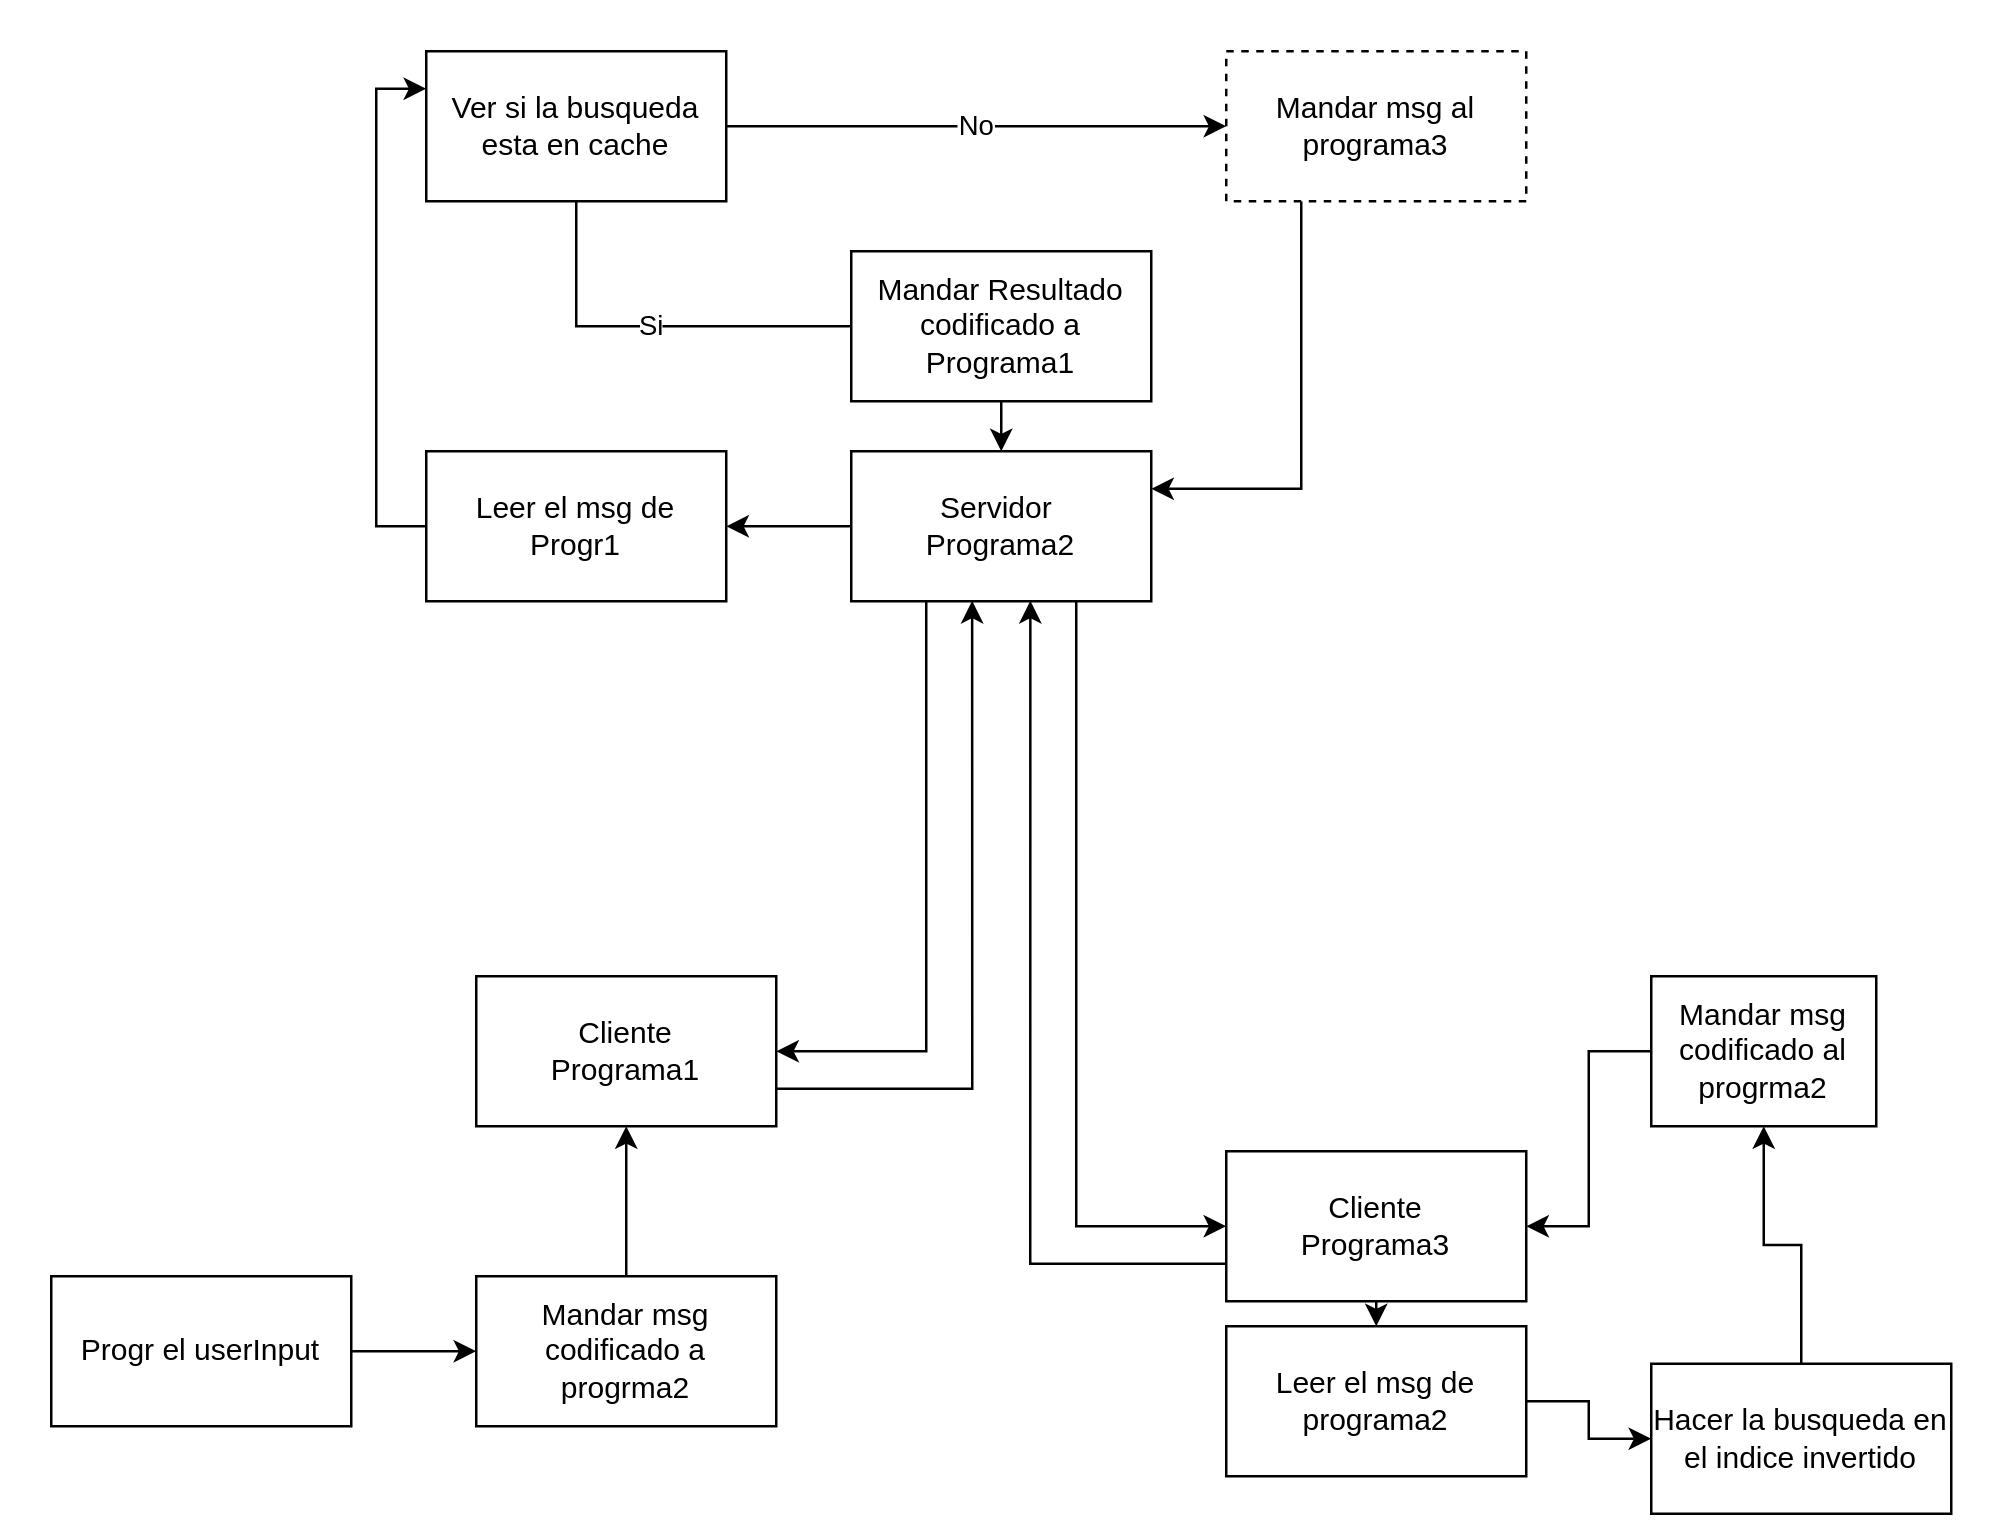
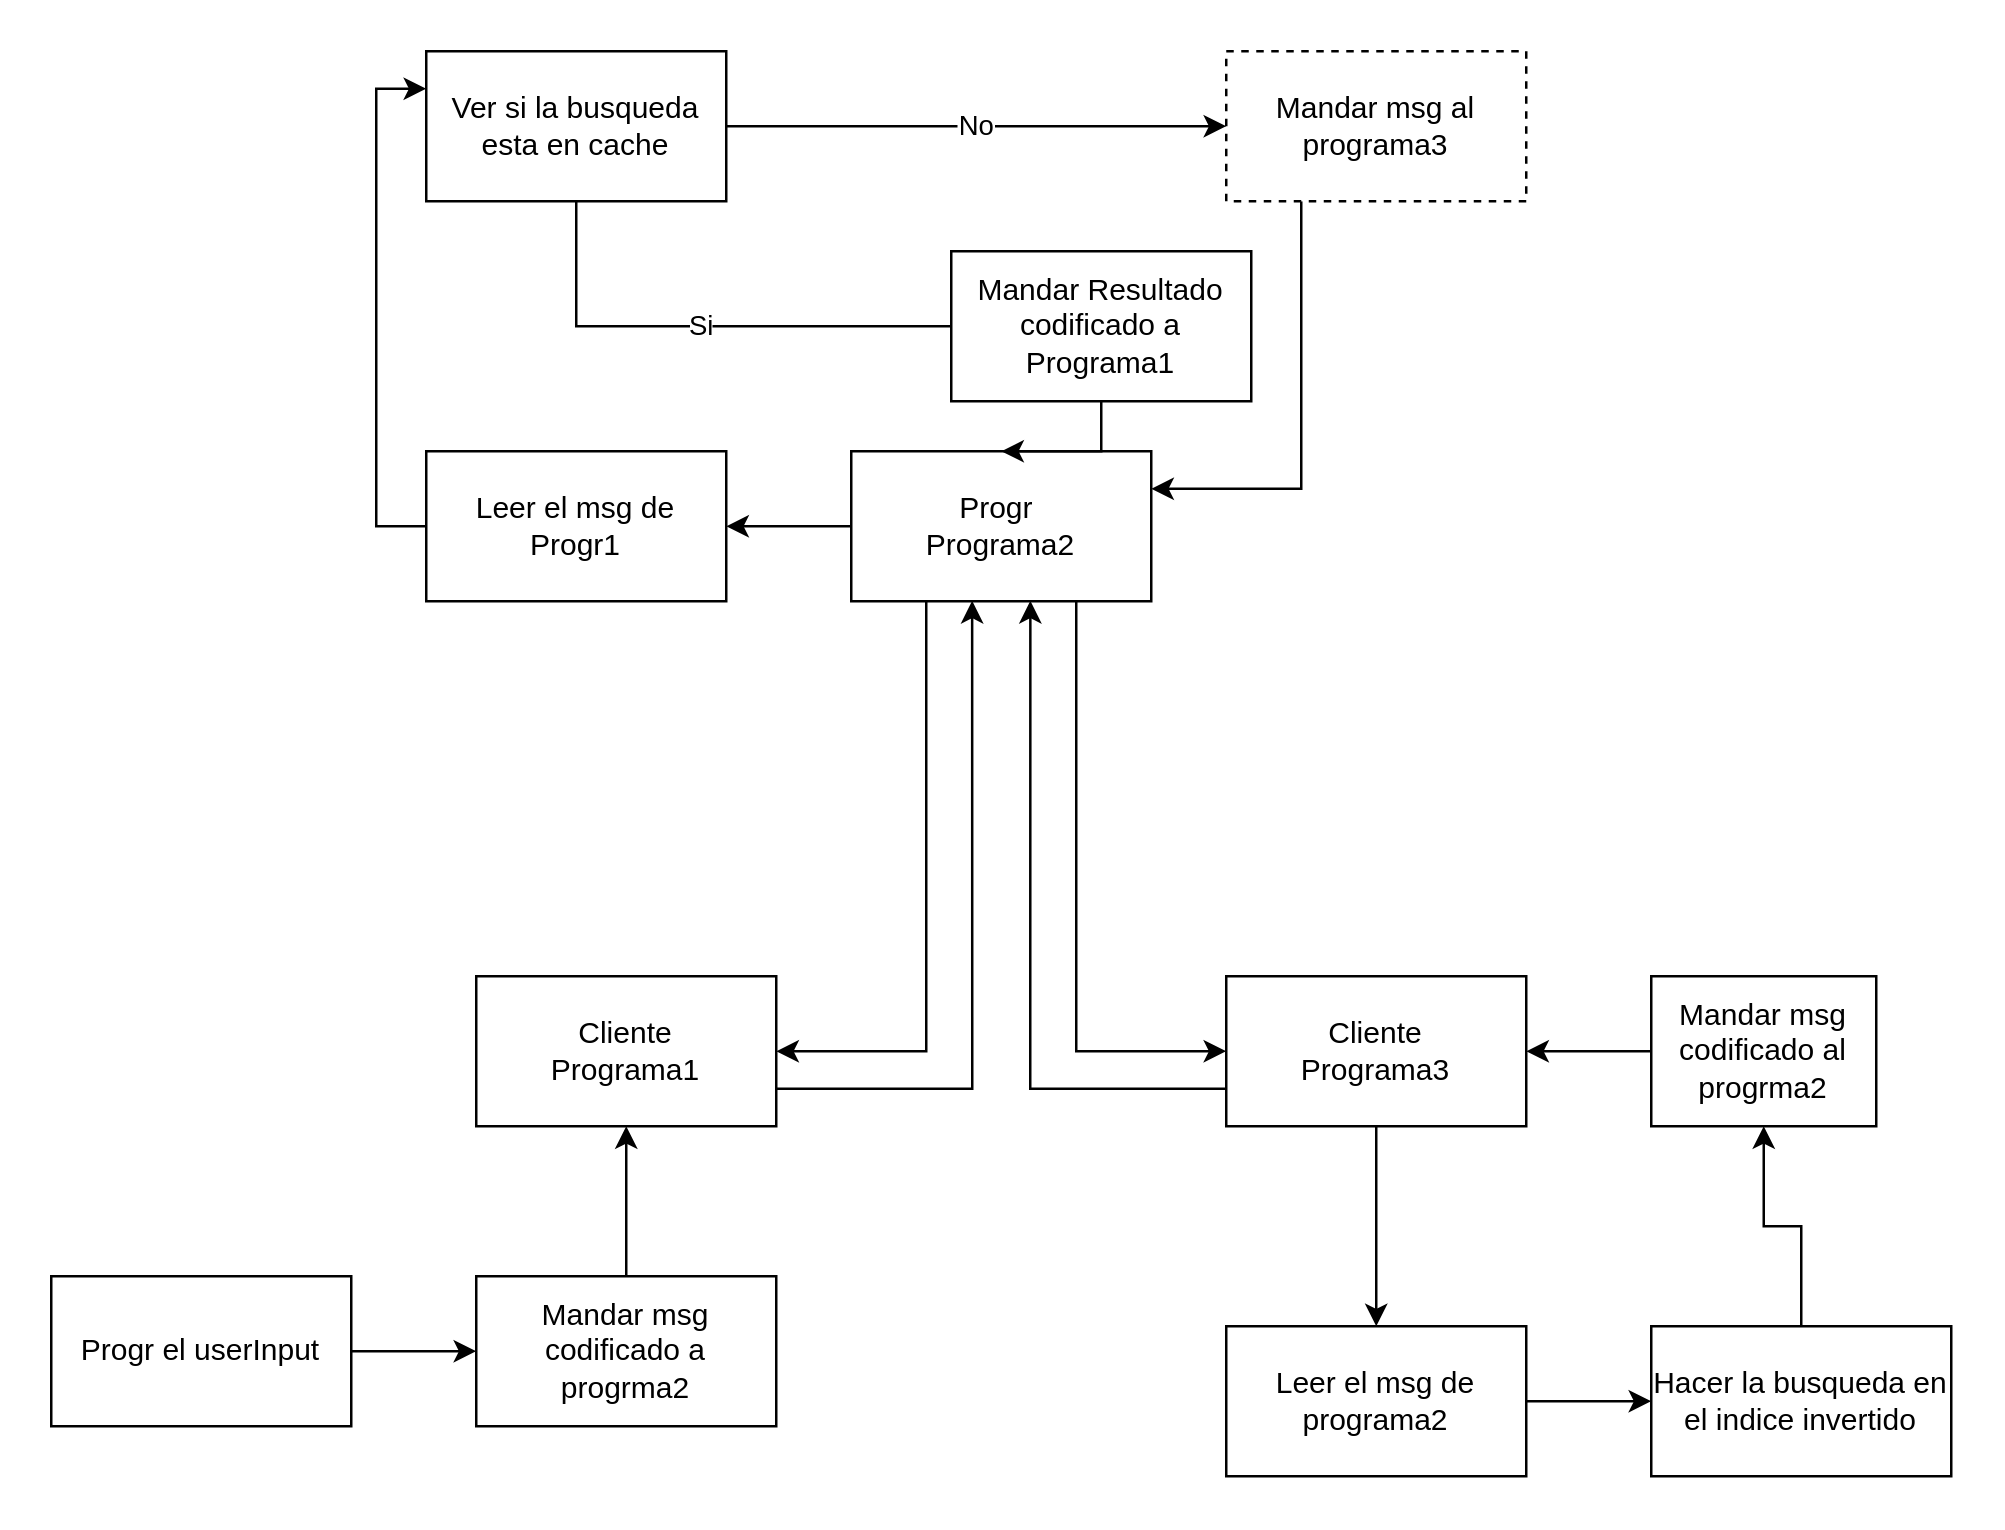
node "Mandar Resultado codificado a Programa1": moved (1001, 326) -> (1101, 326)
node "Servidor Programa2": label "Servidor Programa2" -> "Progr Programa2"
node "Cliente Programa3": moved (1376, 1226) -> (1376, 1051)
node "Hacer la busqueda en el indice invertido": moved (1801, 1439) -> (1801, 1401)
